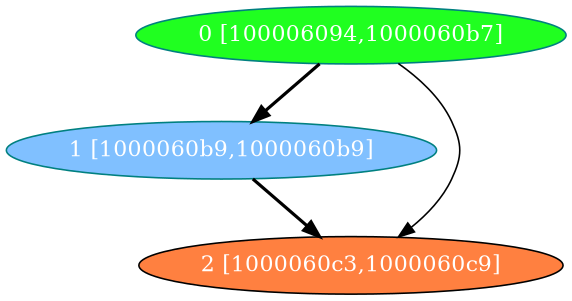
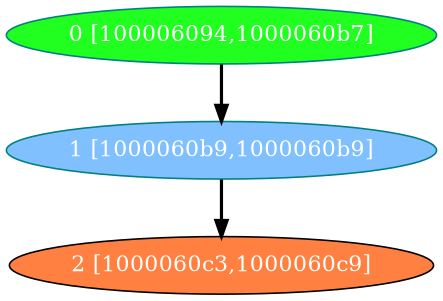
edge "0 [100006094,1000060b7]" -> "2 [1000060c3,1000060c9]": removed
